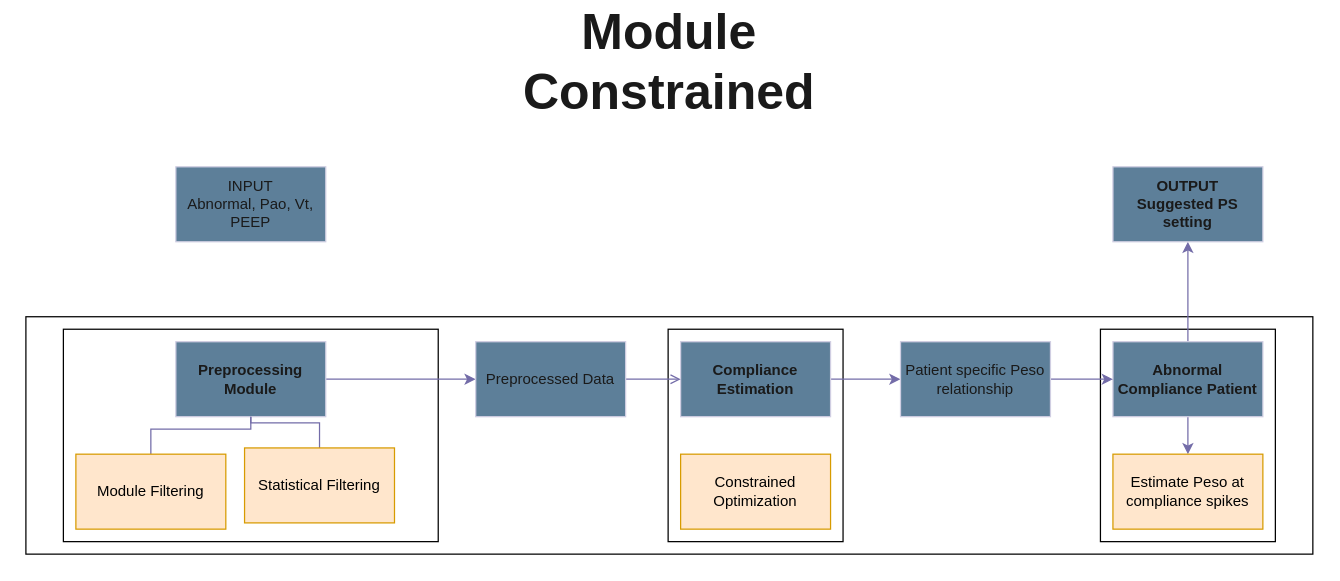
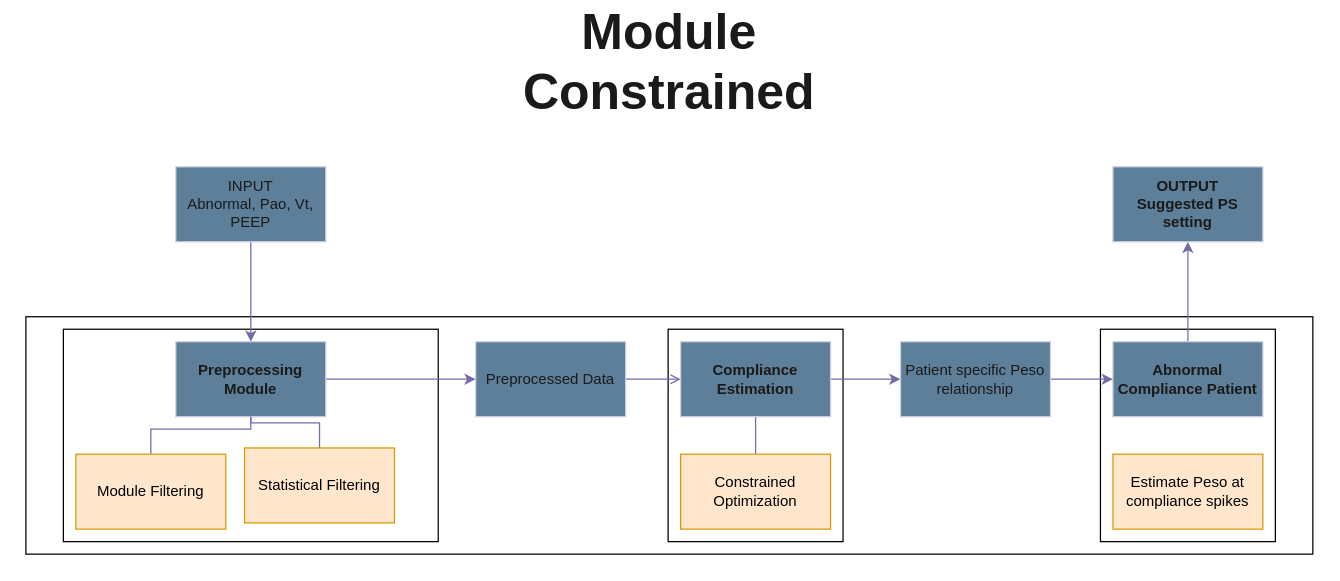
edge "INPUT Abnormal, Pao, Vt, PEEP" -> "Preprocessing Module": added
edge "Compliance Estimation" -- "Constrained Optimization": added
edge "Abnormal Compliance Patient" -> "Estimate Peso at compliance spikes": removed
